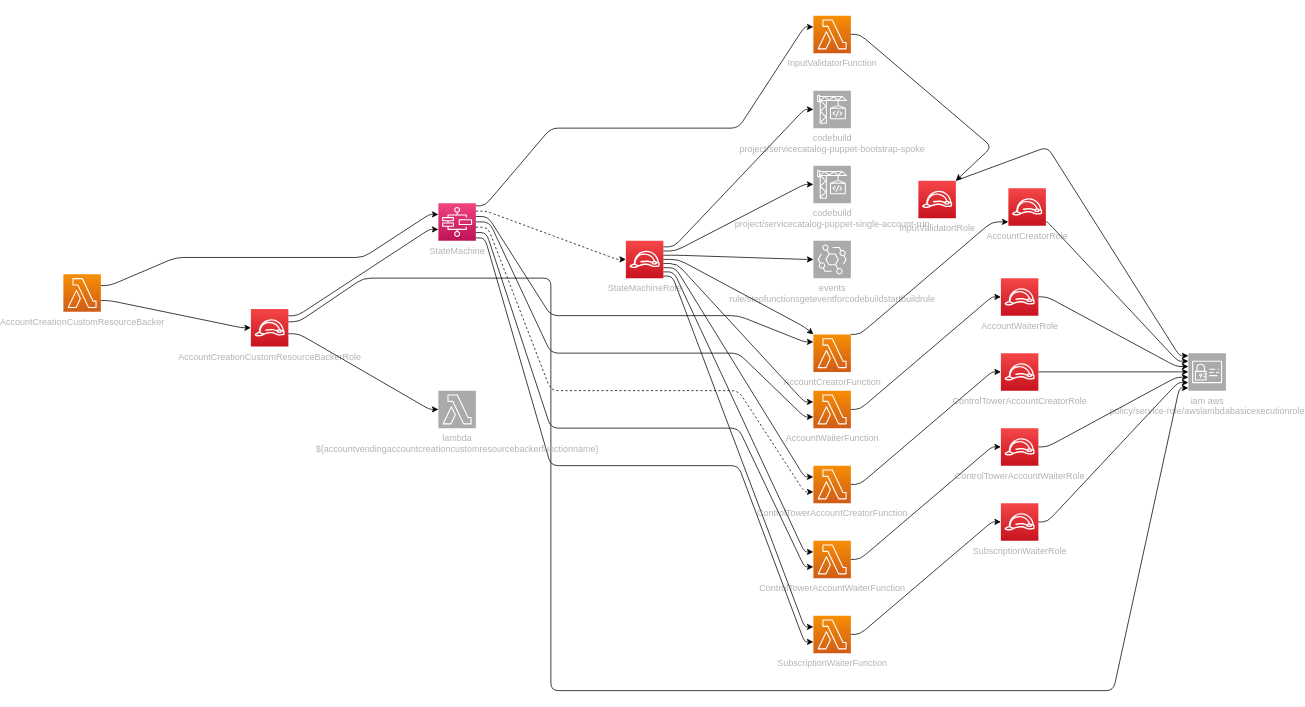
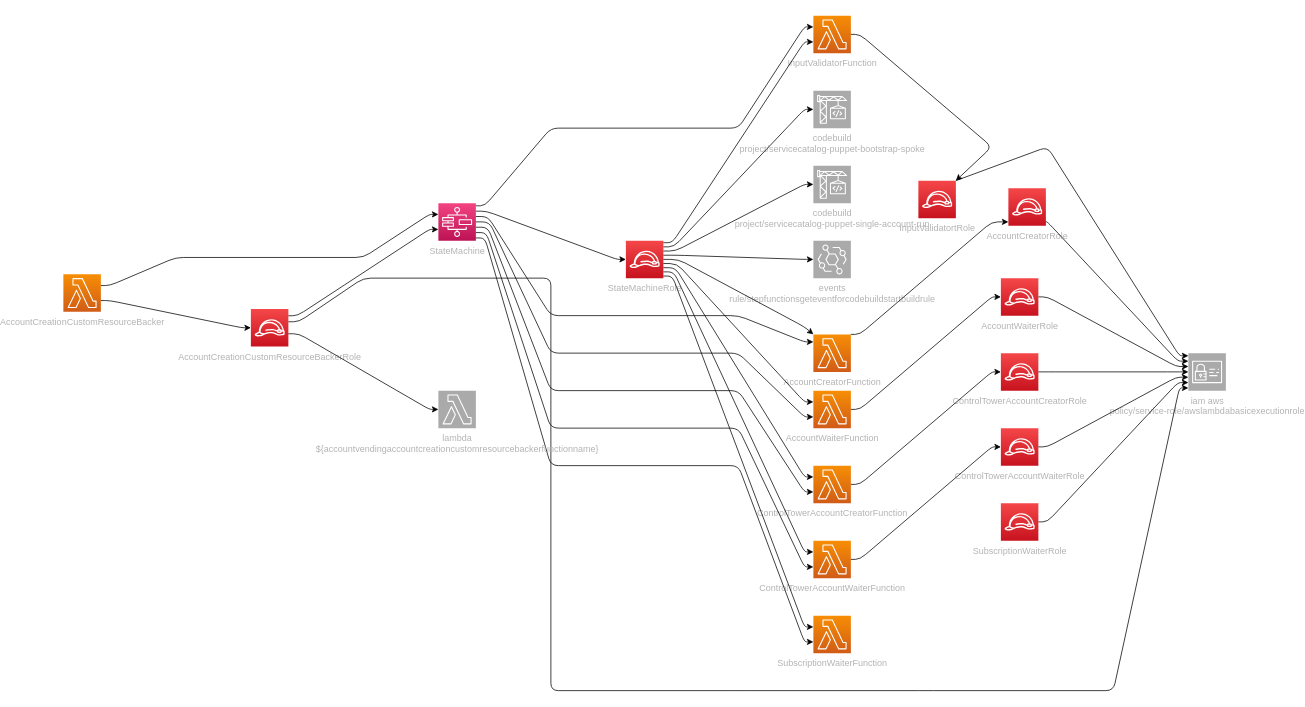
edge "StateMachineRole" -> "InputValidatorFunction": added
edge "StateMachine" -> "StateMachineRole": style dashed -> solid
edge "StateMachine" -> "ControlTowerAccountCreatorFunction": style dashed -> solid
edge "SubscriptionWaiterFunction" -> "SubscriptionWaiterRole": removed
